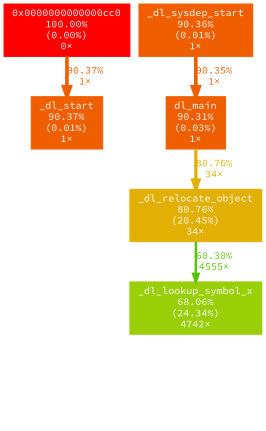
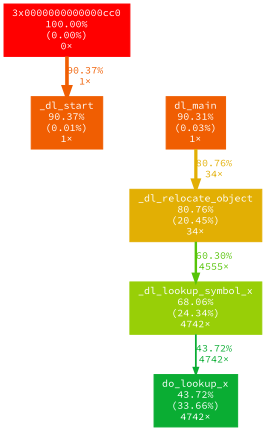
node "0x0000000000000cc0 100.00% (0.00%) 0×": label "0x0000000000000cc0 100.00% (0.00%) 0×" -> "3x0000000000000cc0 100.00% (0.00%) 0×"
node "_dl_sysdep_start 90.36% (0.01%) 1×": removed
node "do_lookup_x 43.72% (33.66%) 4742×": added
